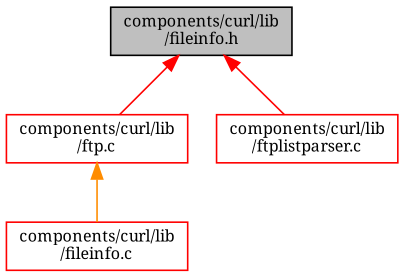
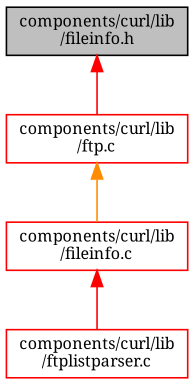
edge "components/curl/lib /ftplistparser.c" -> "components/curl/lib /fileinfo.h": now "components/curl/lib /ftplistparser.c" -> "components/curl/lib /fileinfo.c"
